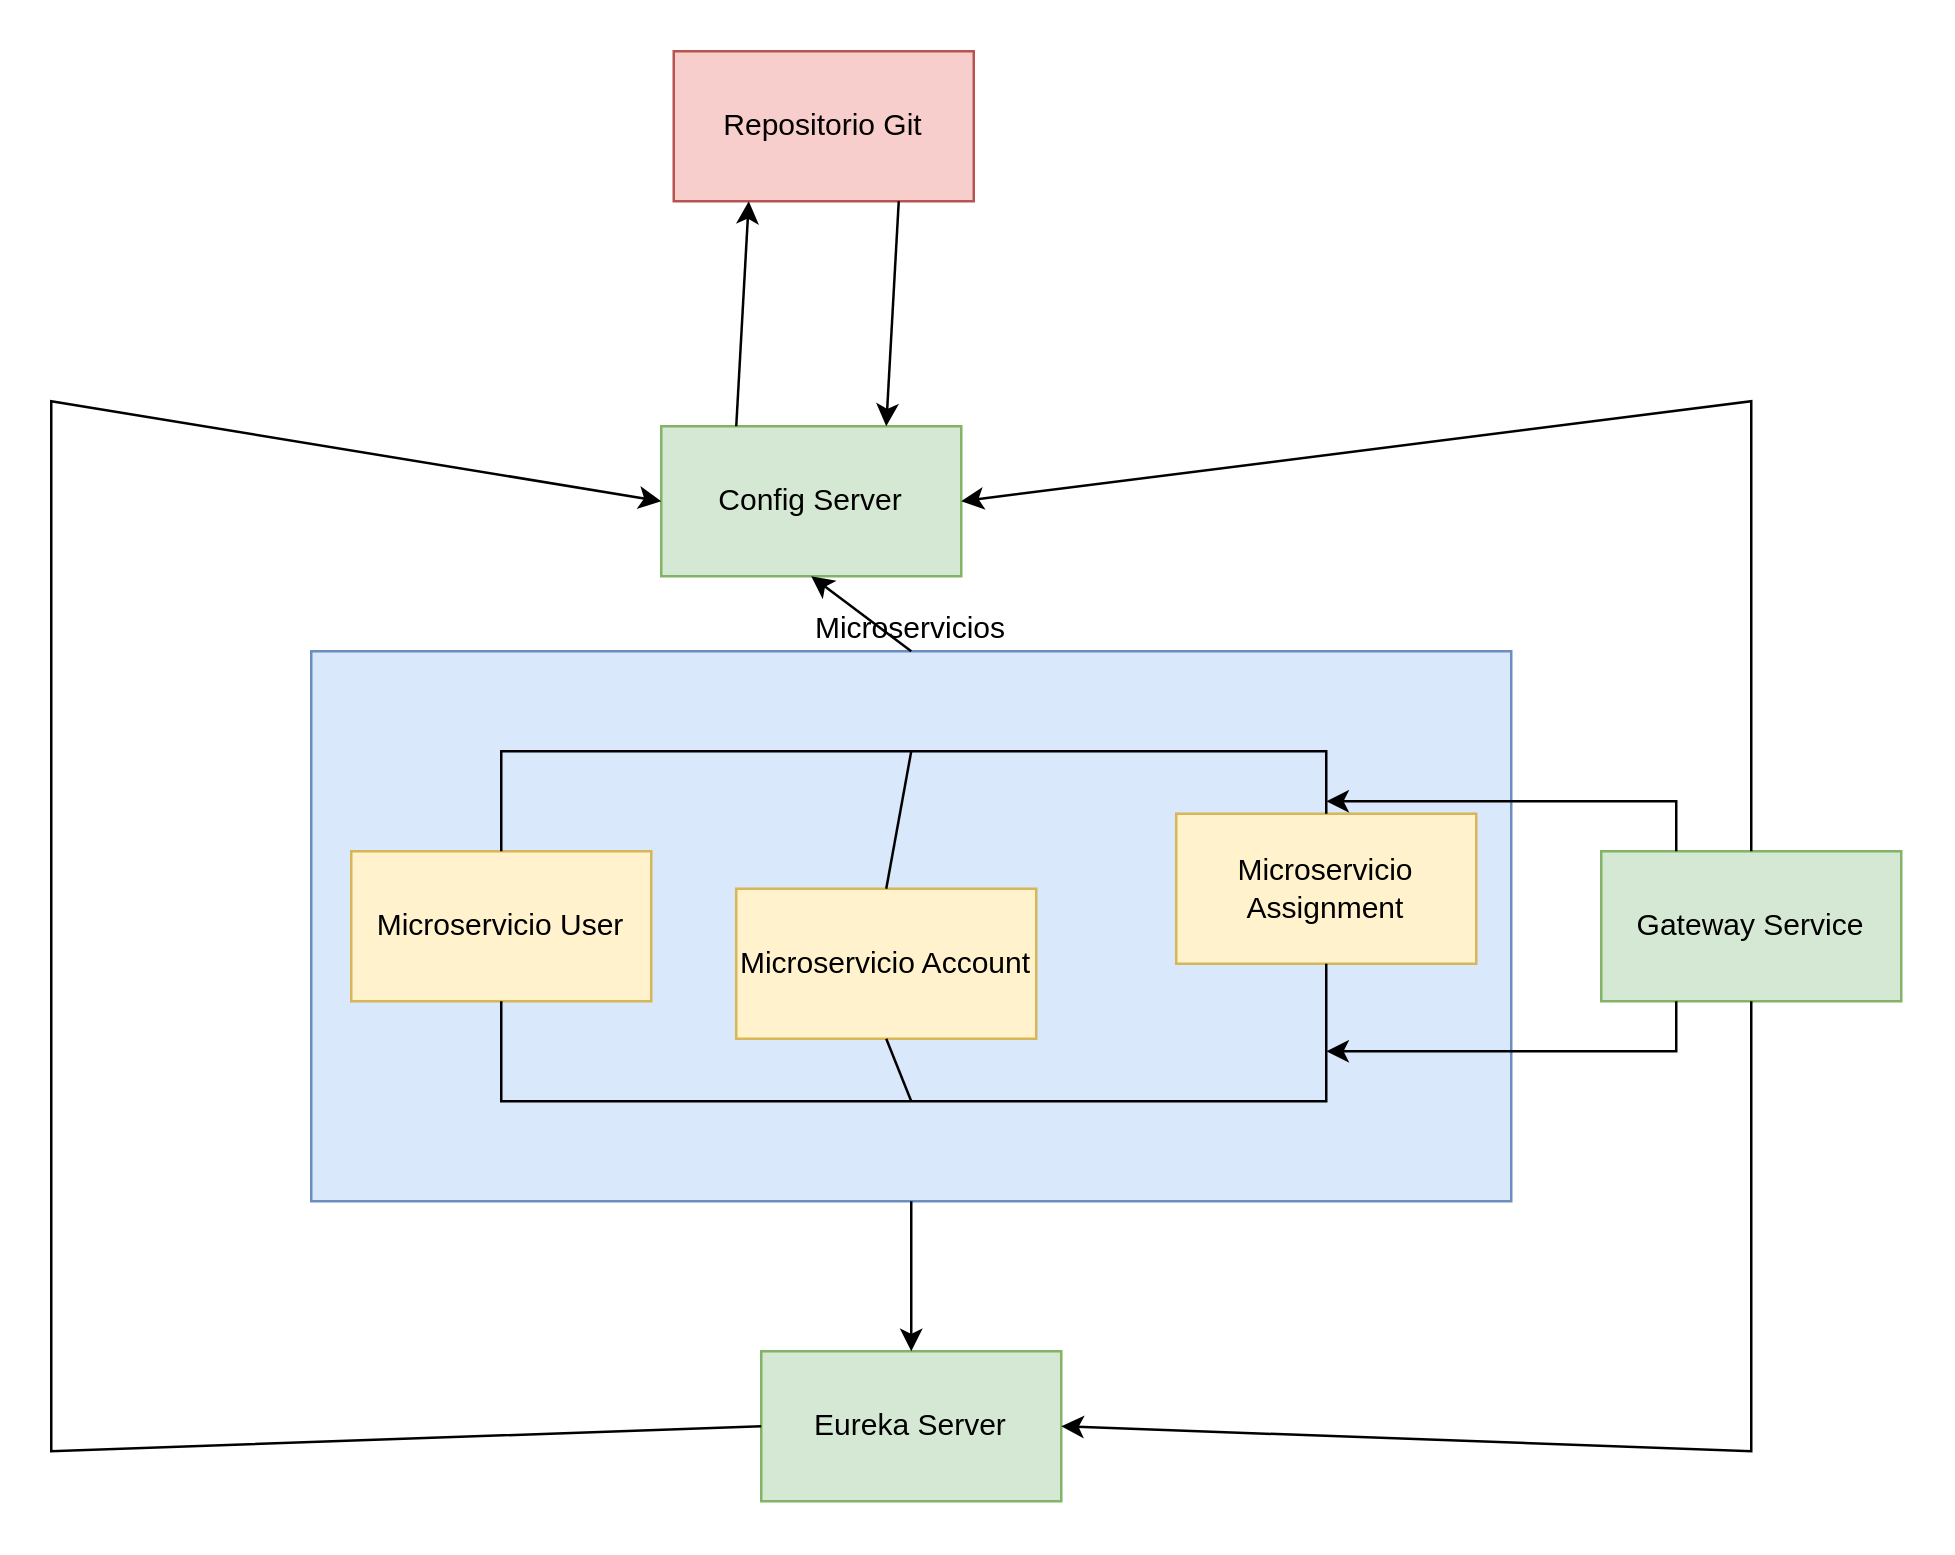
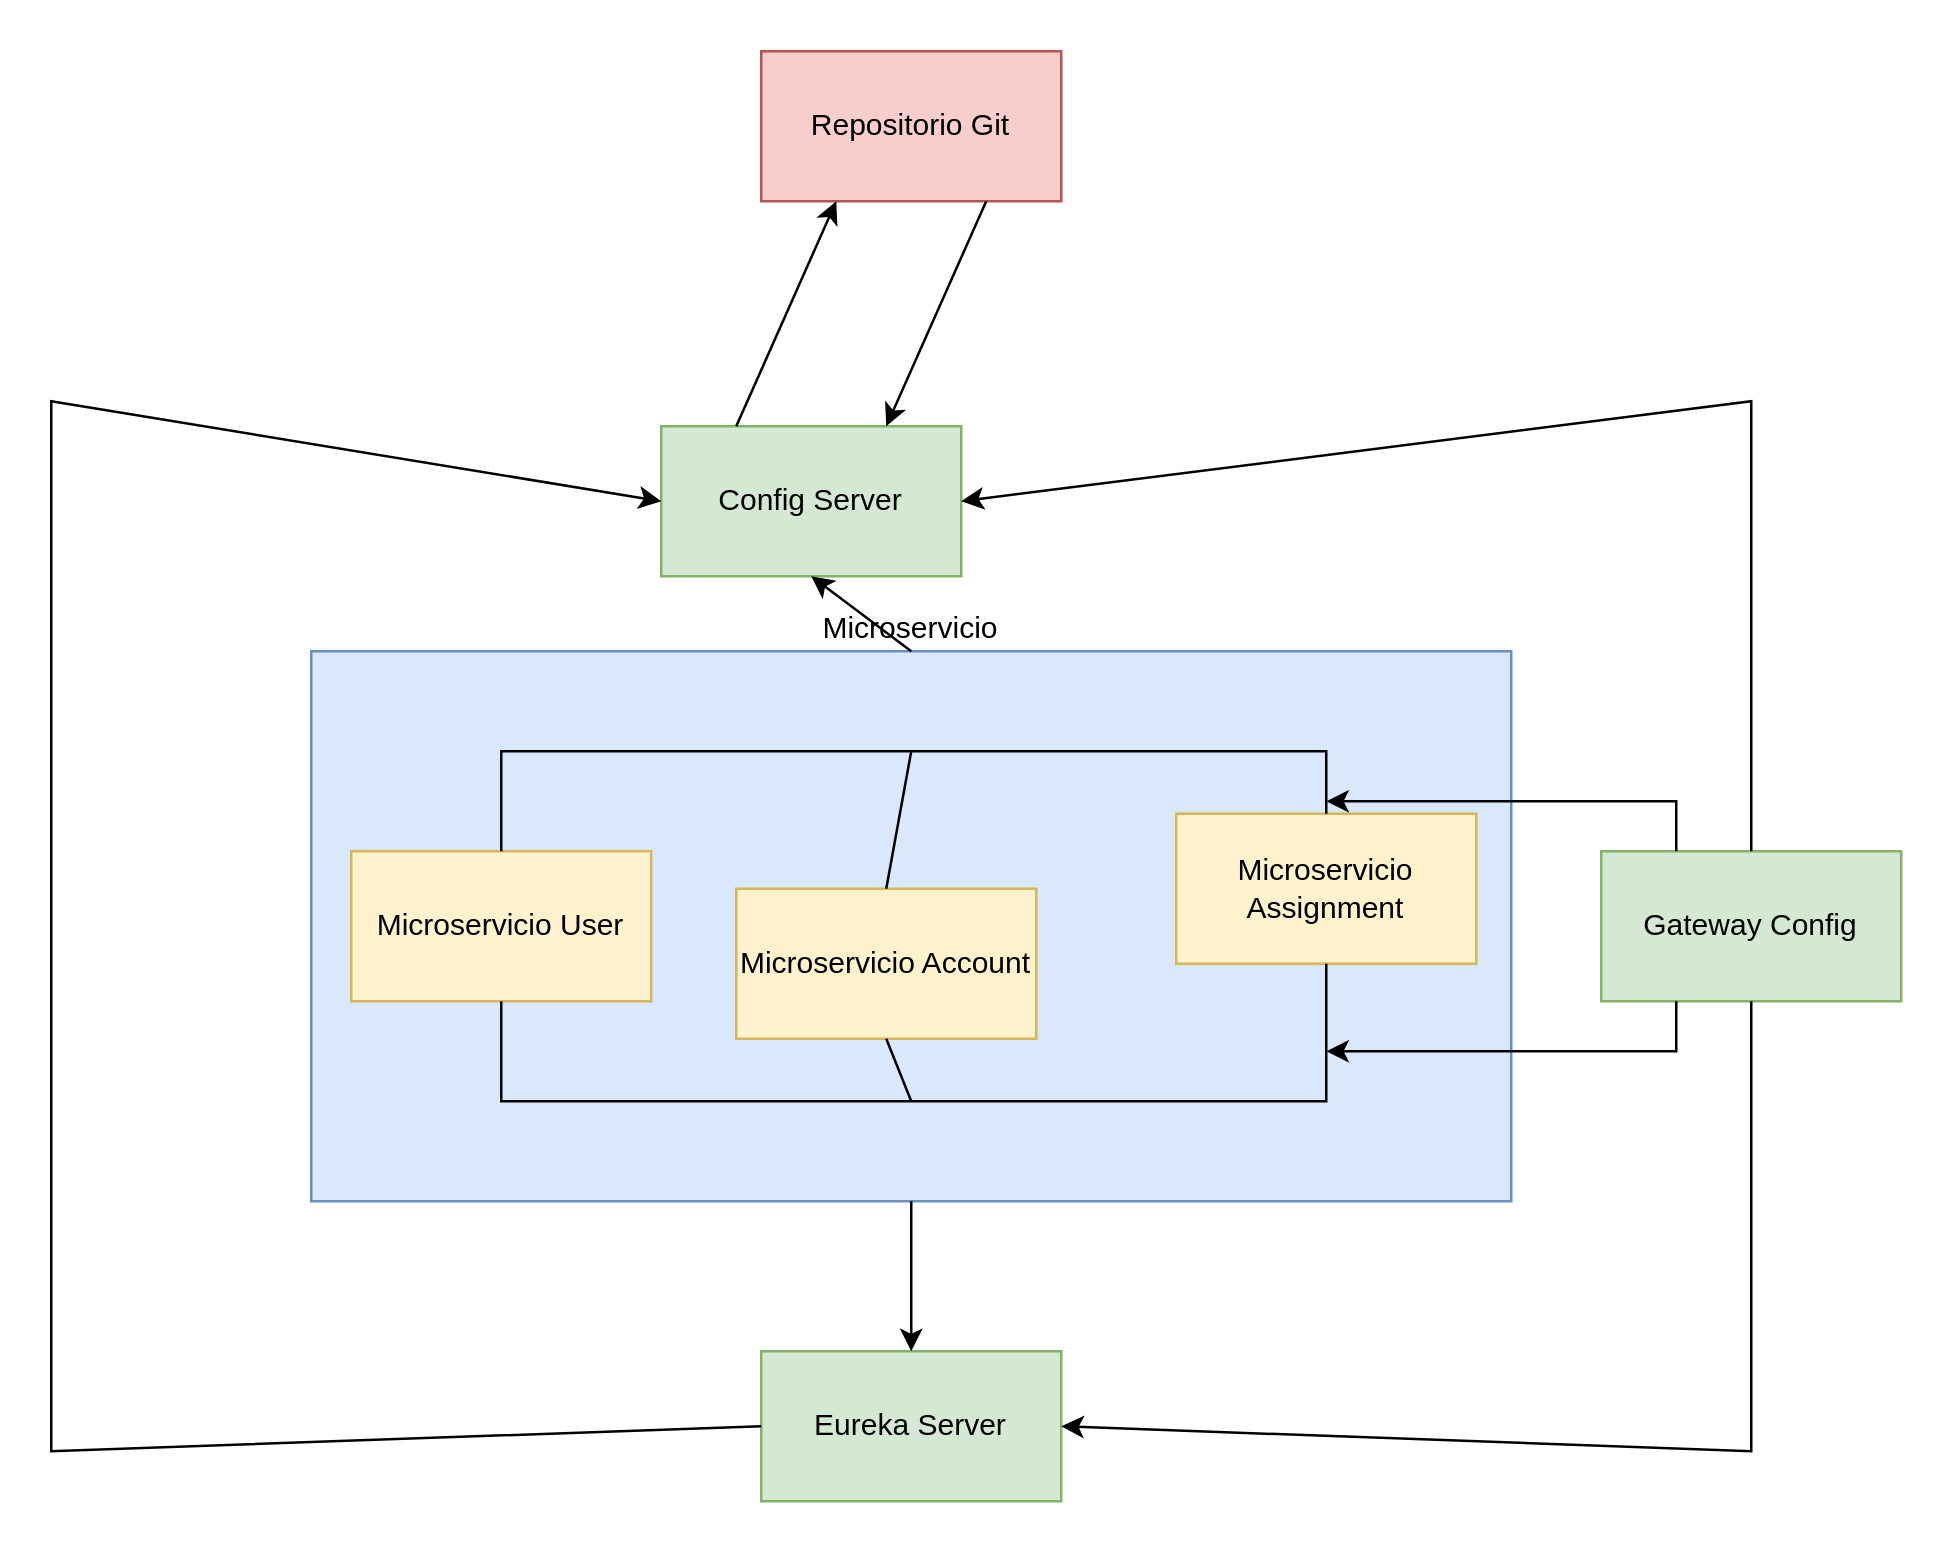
node "Repositorio Git": moved (824, 126) -> (911, 126)
node "Microservicios": label "Microservicios" -> "Microservicio"
node "Gateway Service": label "Gateway Service" -> "Gateway Config"
